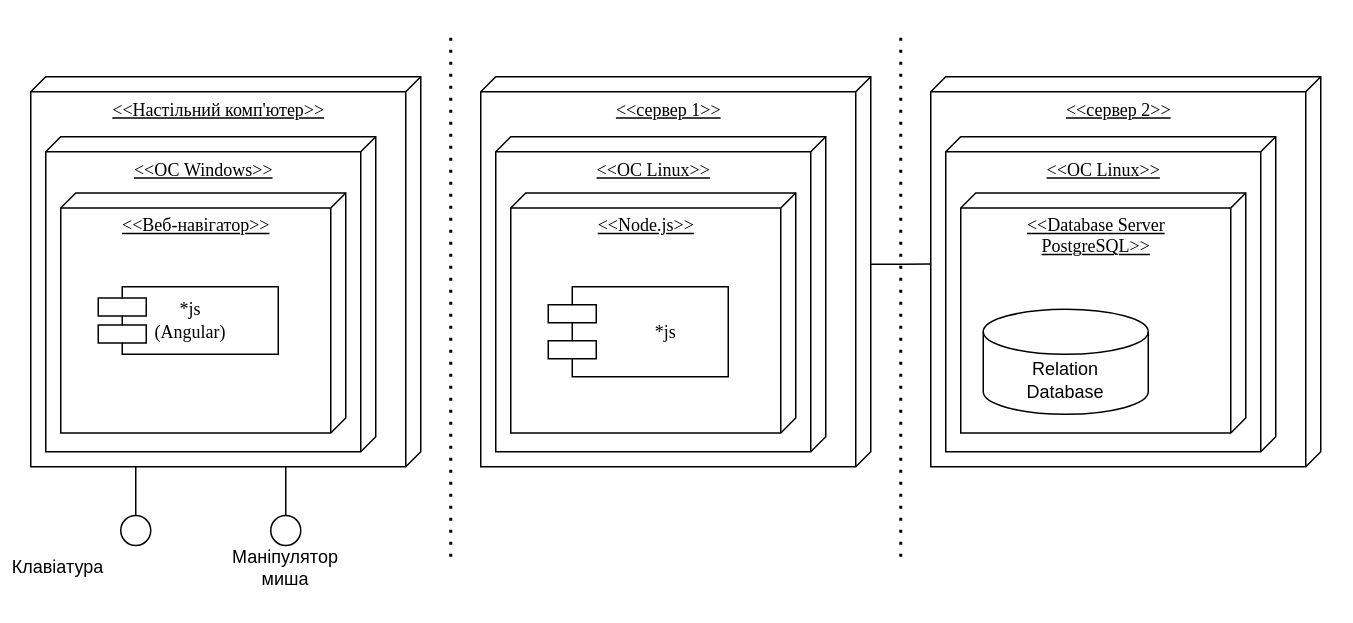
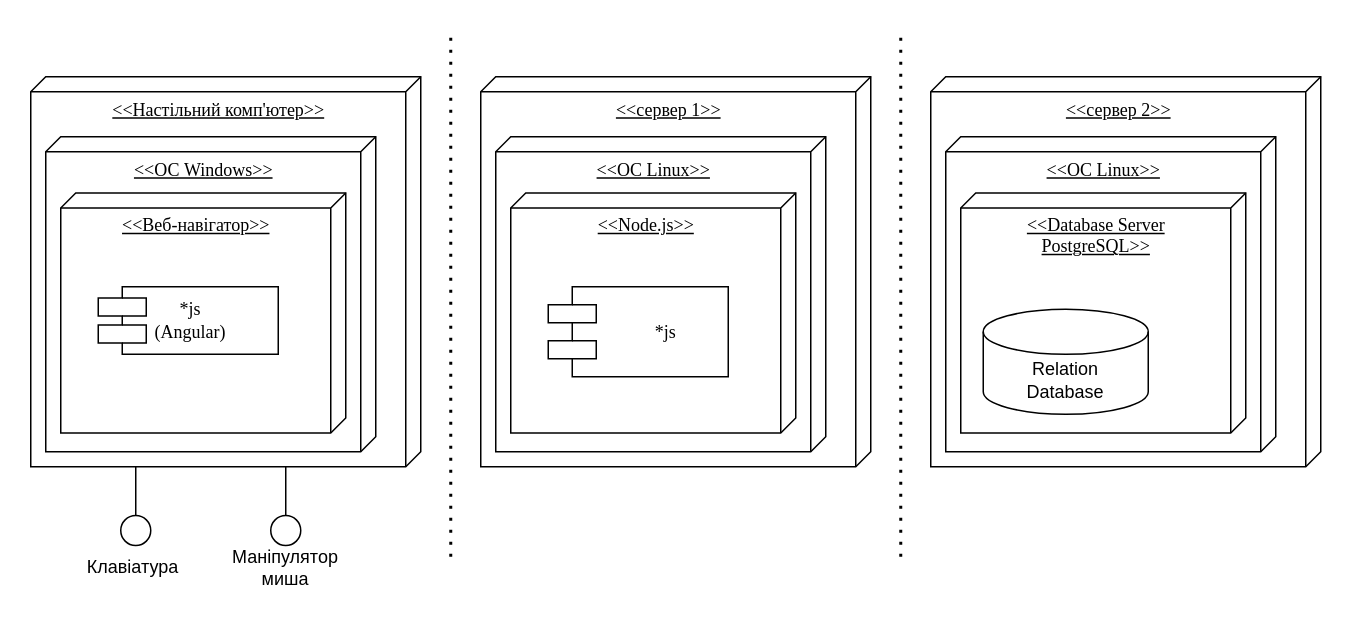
edge "<<сервер 1>>" -- "<<сервер 2>>": removed
node "Клавіатура": moved (61, 568) -> (136, 568)
